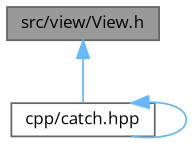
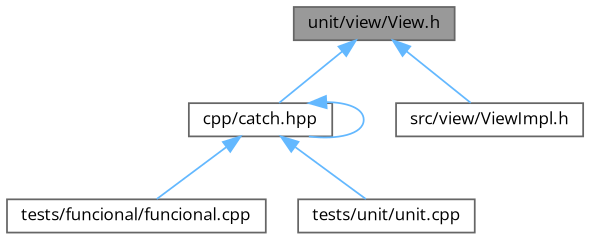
node "src/view/View.h": label "src/view/View.h" -> "unit/view/View.h"
node "src/view/ViewImpl.h": added
node "tests/funcional/funcional.cpp": added
node "tests/unit/unit.cpp": added
